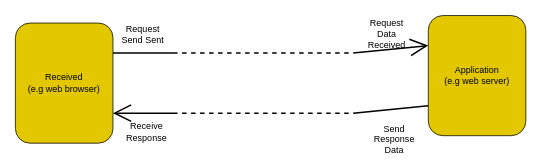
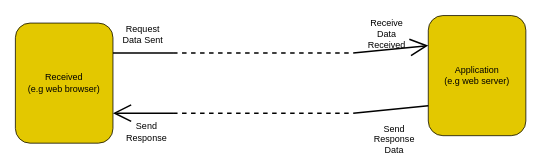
node "Request Send Sent": label "Request Send Sent" -> "Request Data Sent"
node "Request Data Received": label "Request Data Received" -> "Receive Data Received"
node "Receive Response": label "Receive Response" -> "Send Response"
